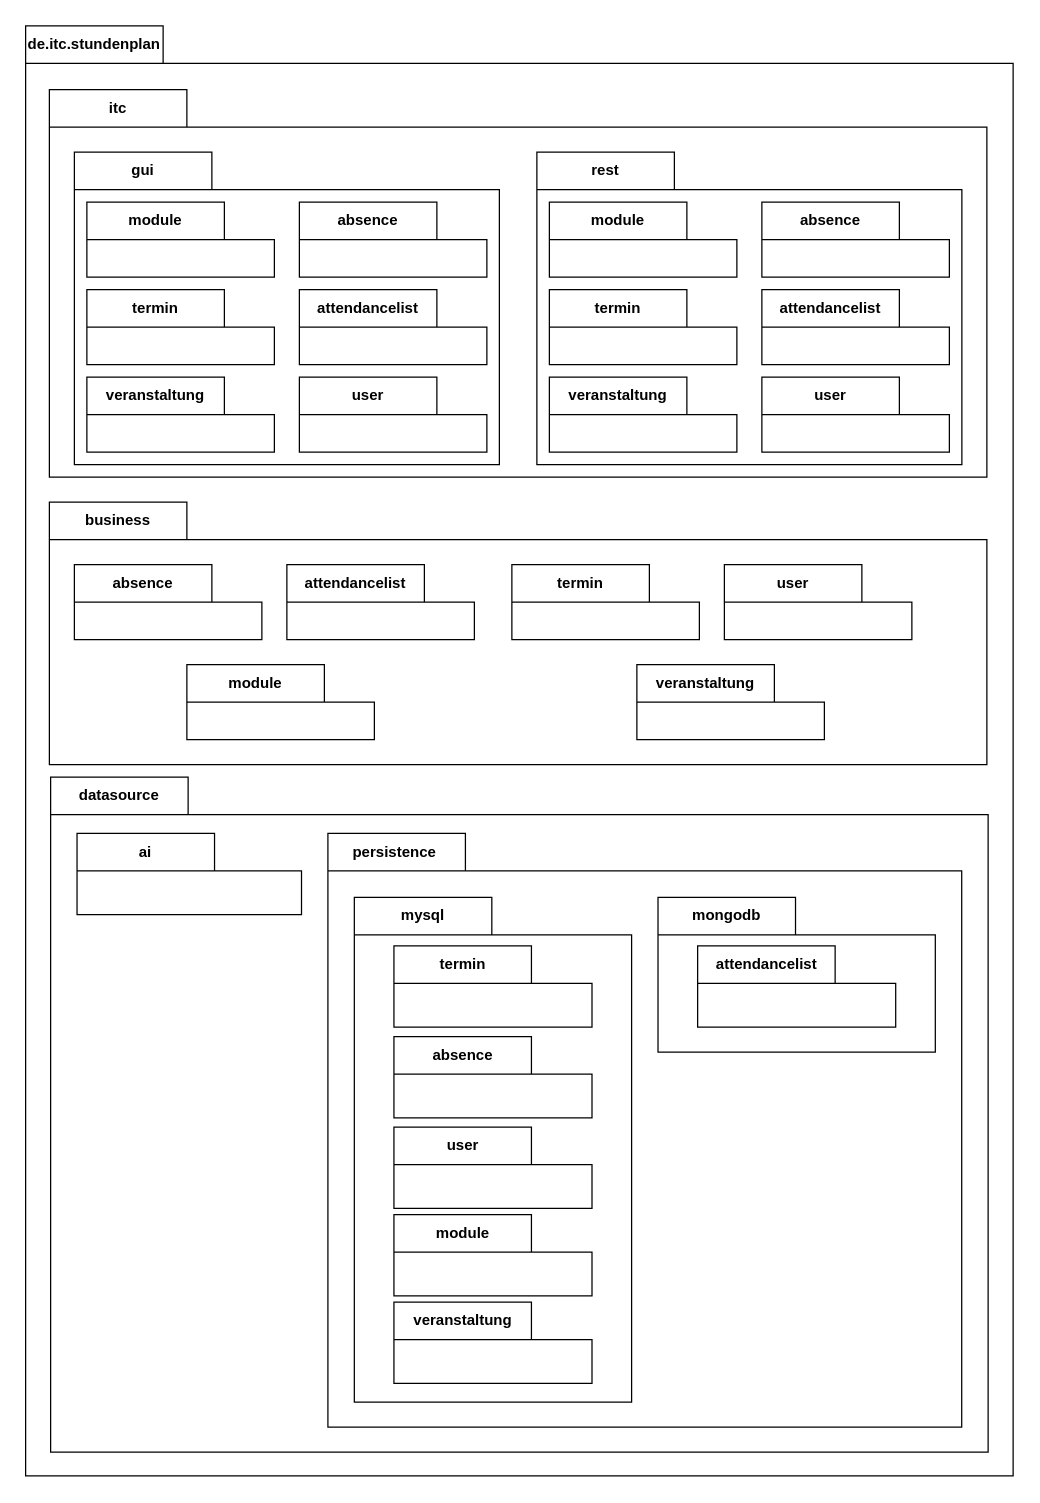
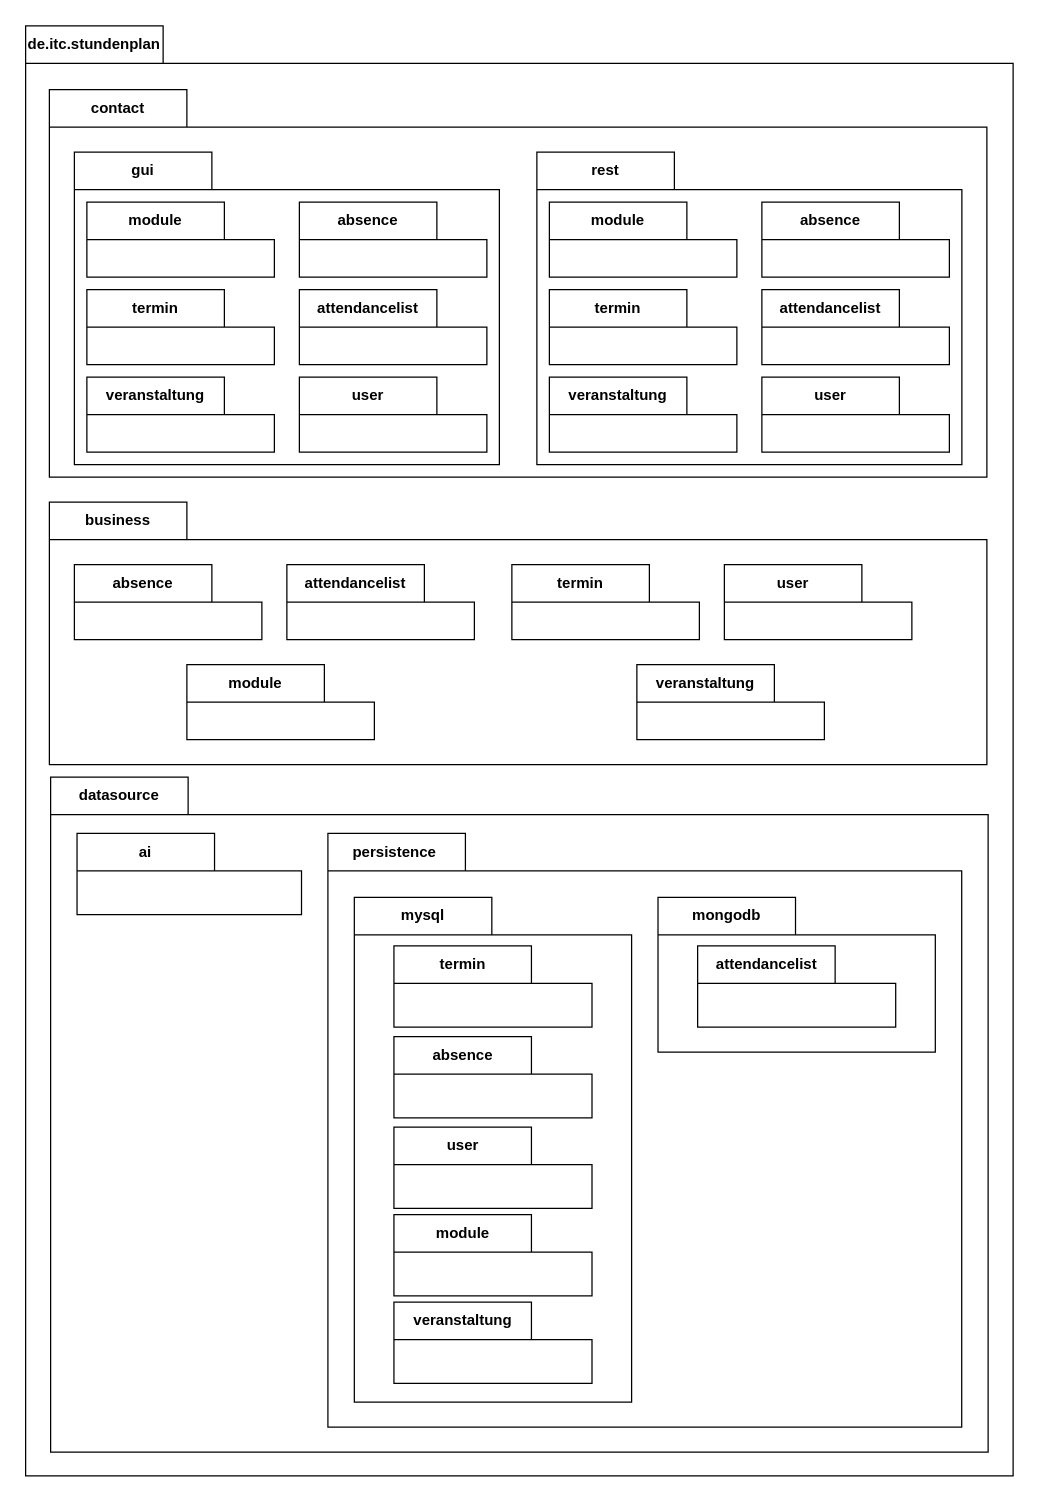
node "itc": label "itc" -> "contact"
